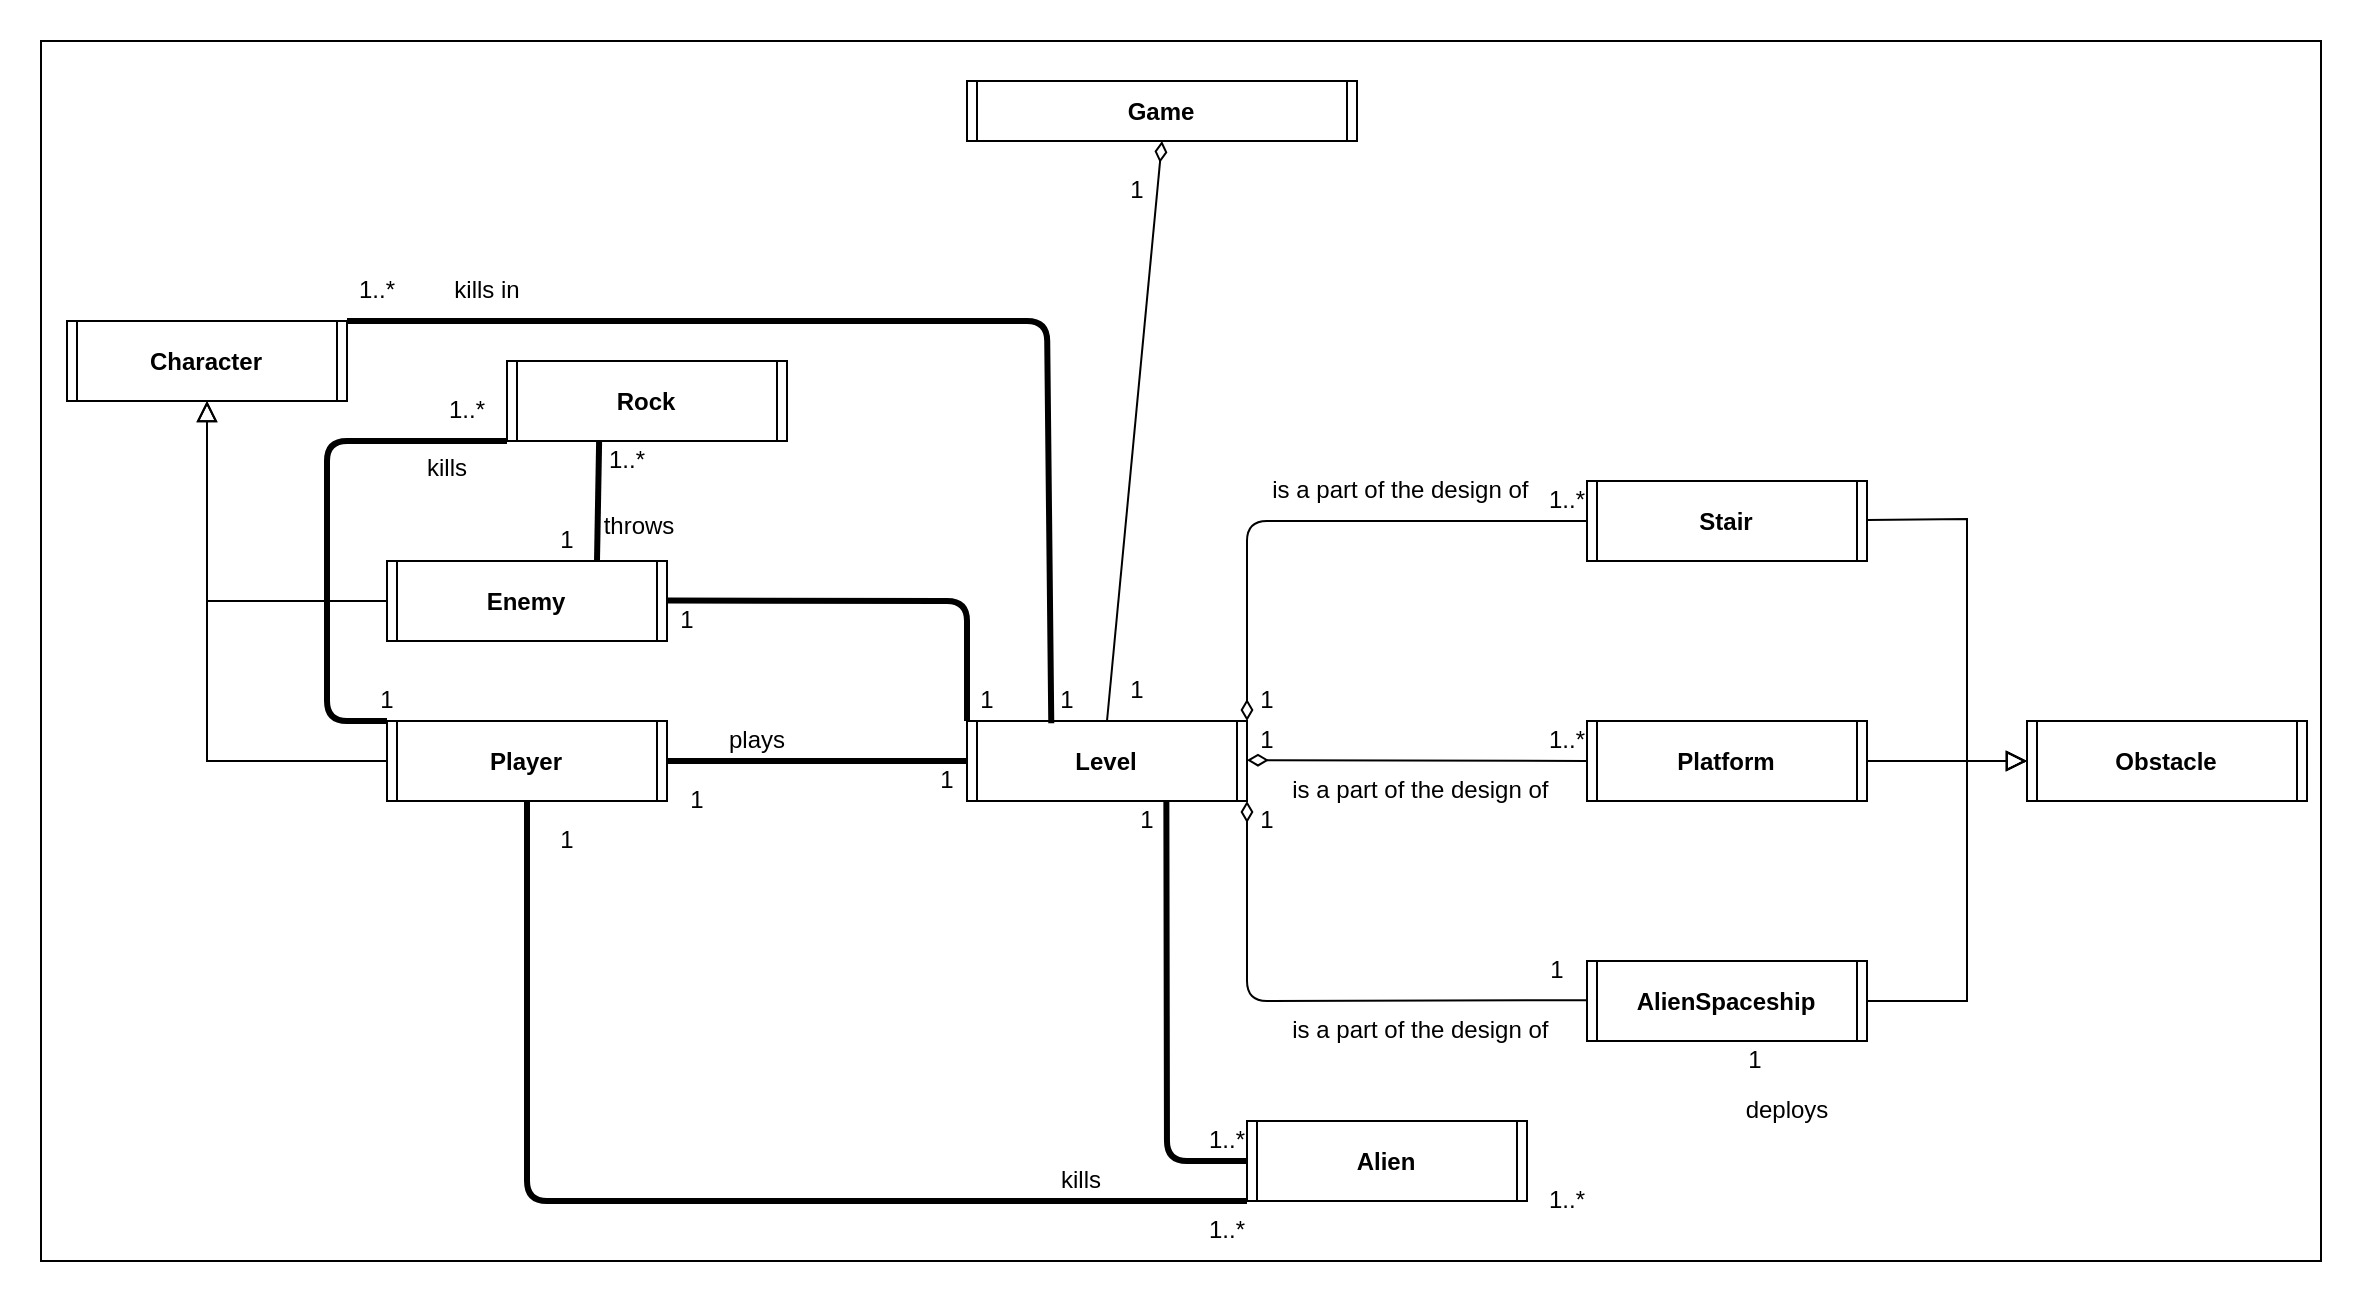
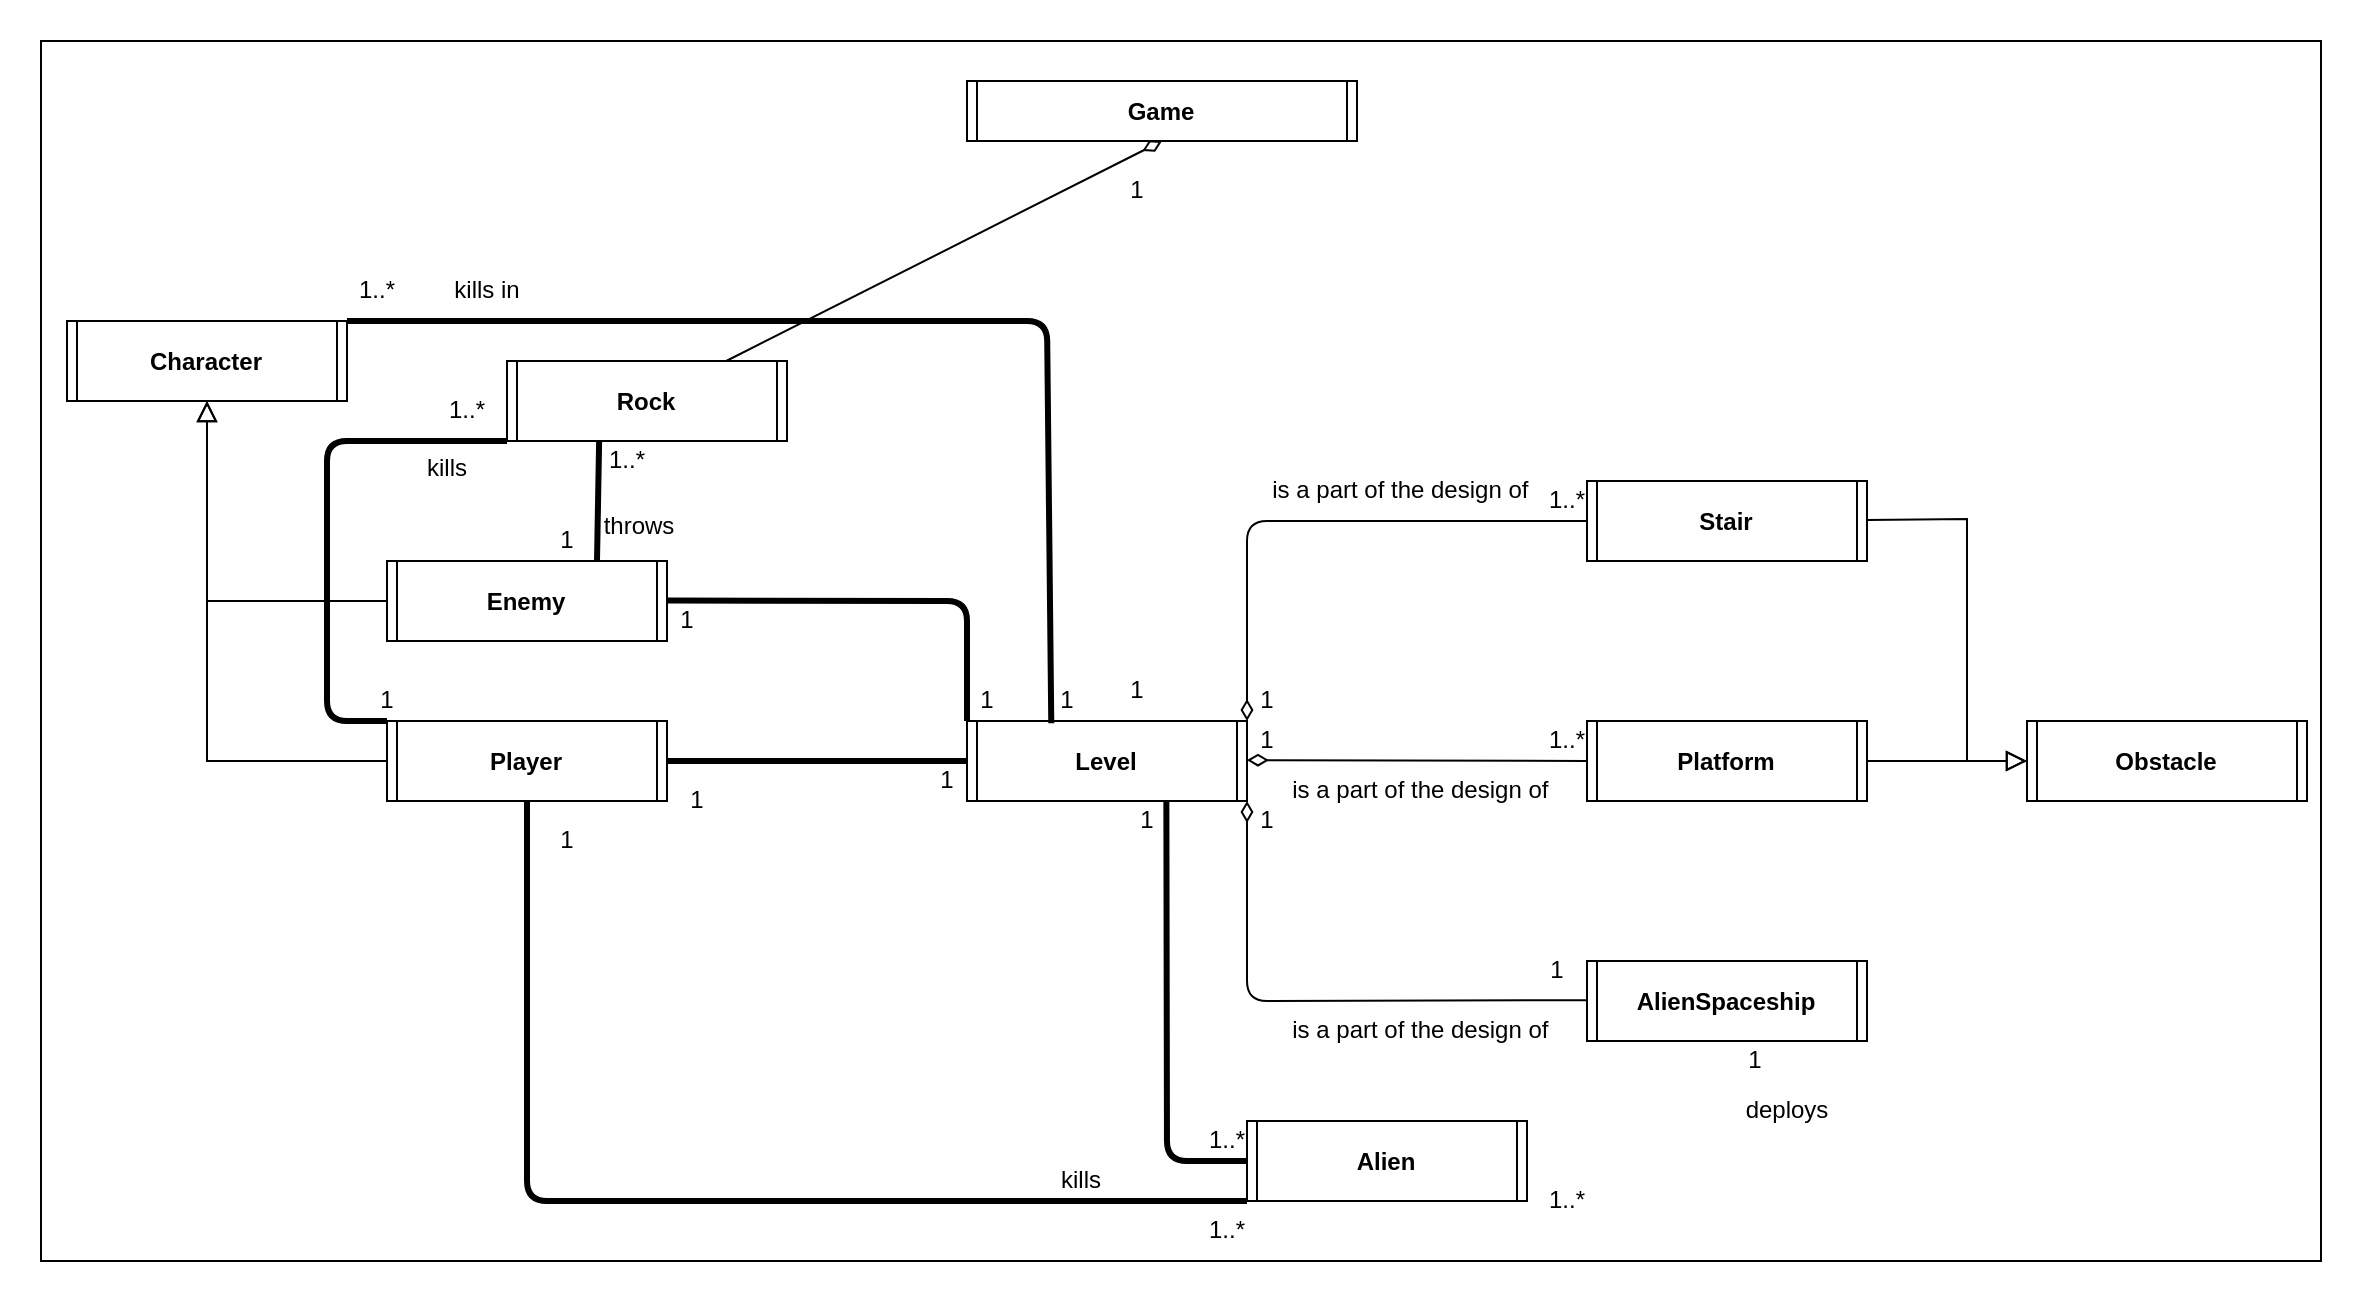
edge "Level" -> "Game": now "Rock" -> "Game"
node "plays": removed
edge "AlienSpaceship" -> "Obstacle": removed
